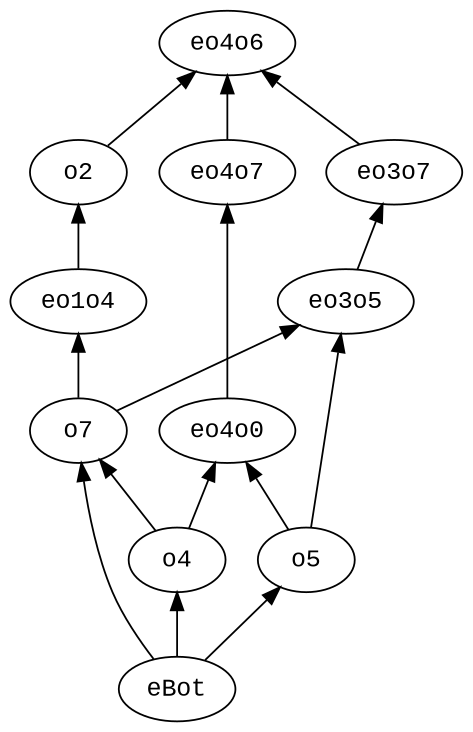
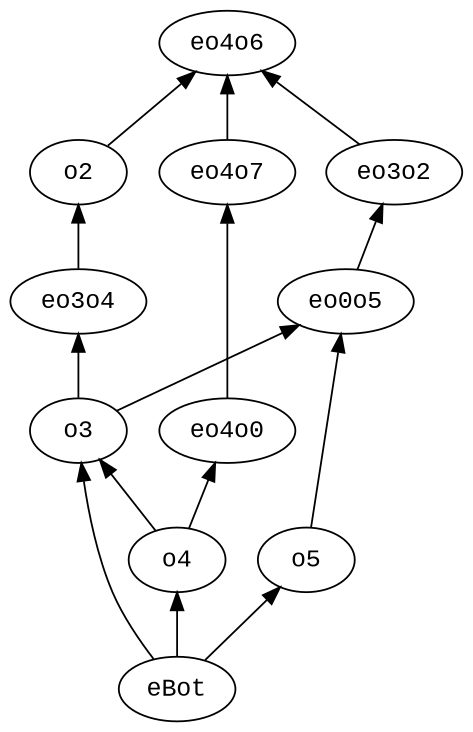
node "eo3o7": label "eo3o7" -> "eo3o2"
node "eo1o4": label "eo1o4" -> "eo3o4"
node "eo3o5": label "eo3o5" -> "eo0o5"
node "o7": label "o7" -> "o3"
edge "o5" -> "eo4o0": removed
